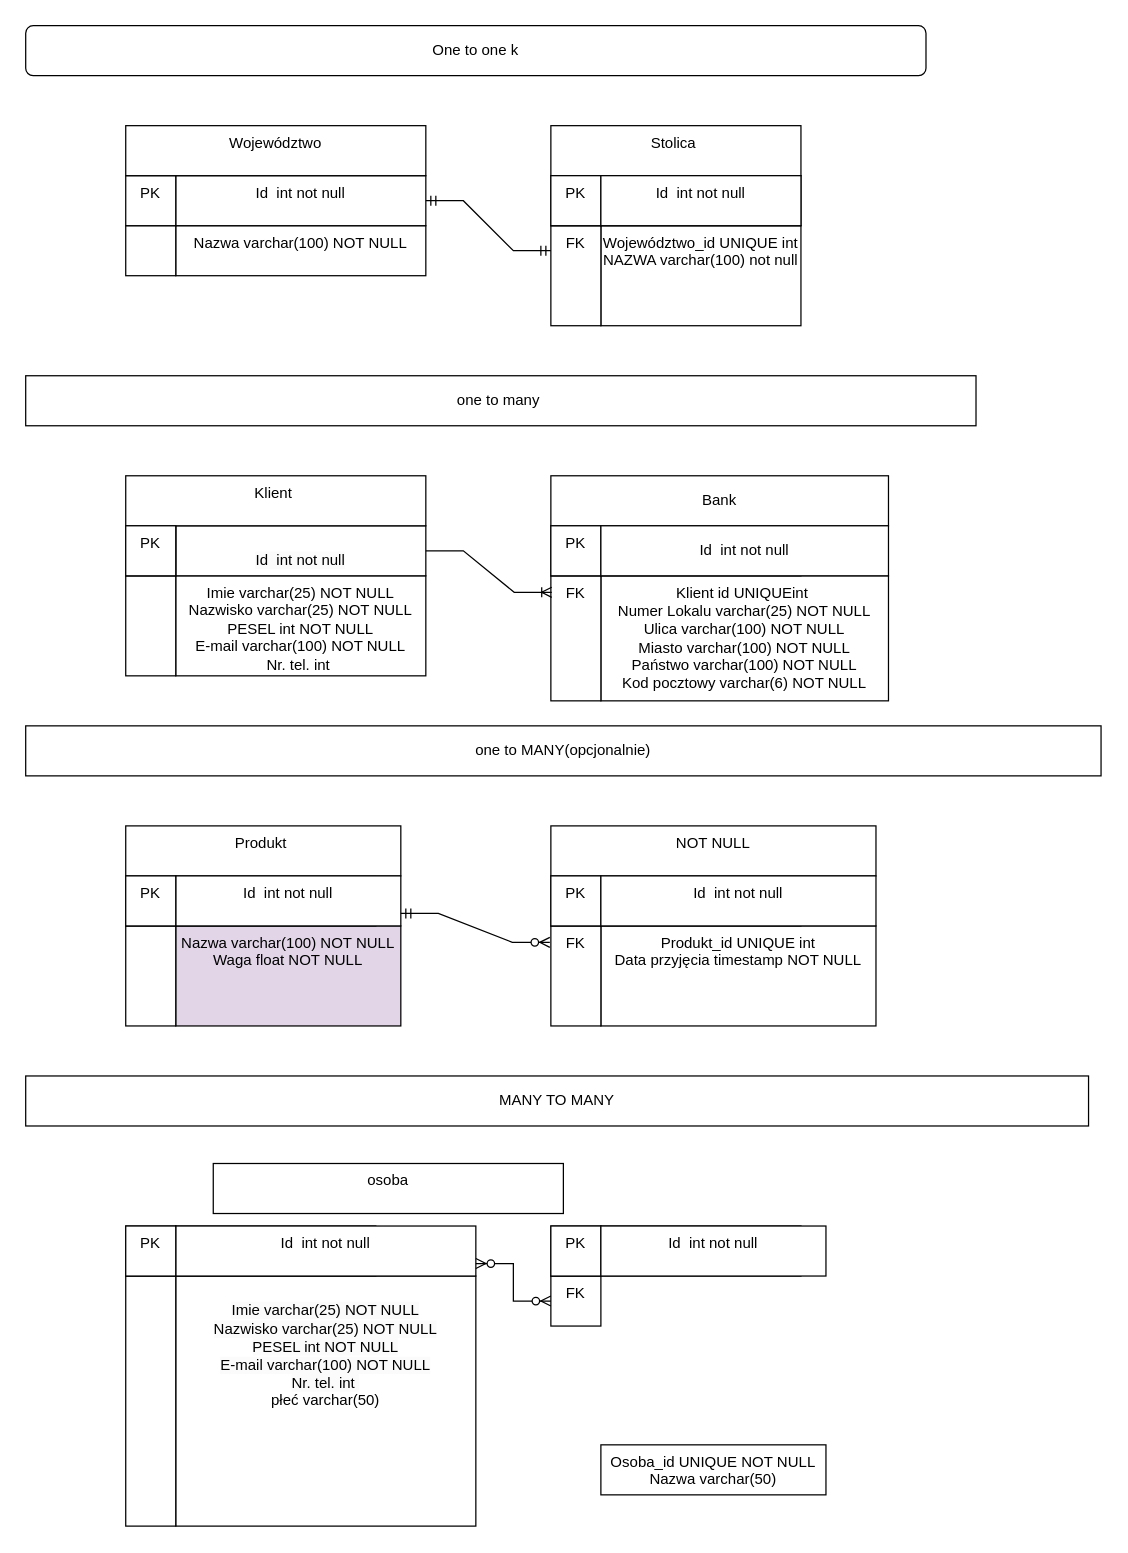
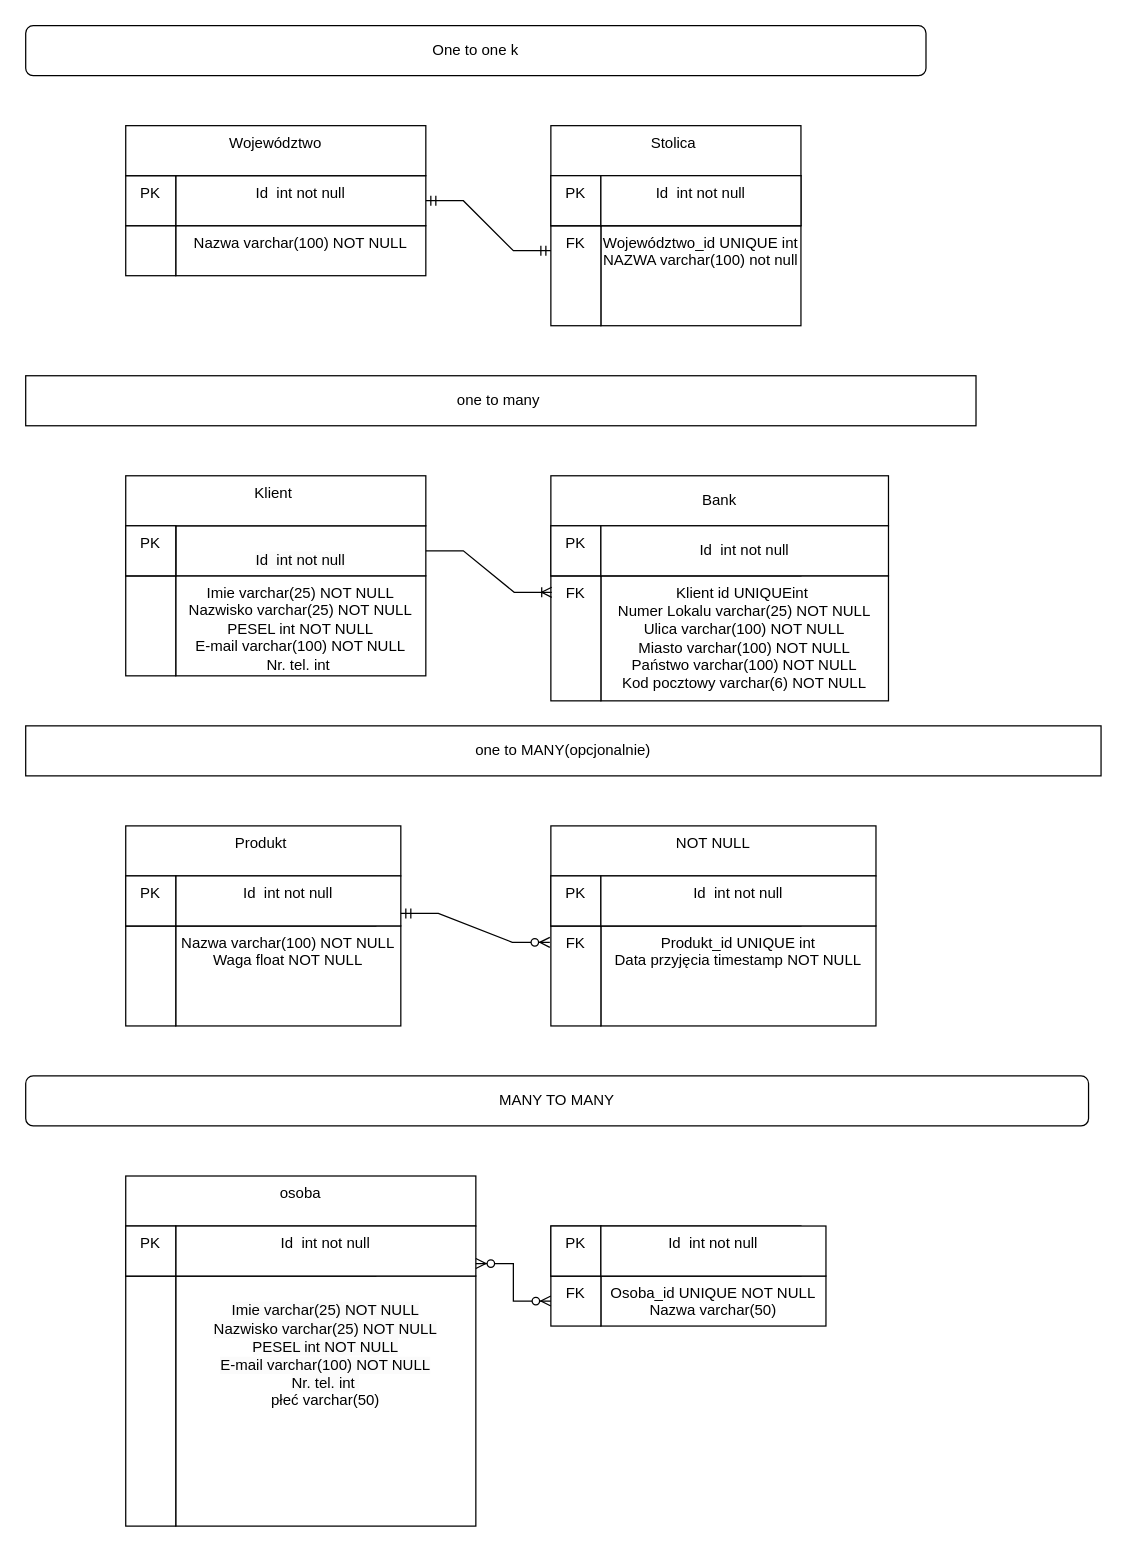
node "Nazwa varchar(100) NOT NULL Waga float NOT NULL": fillcolor #e1d5e7 -> #ffffff
node "MANY TO MANY": shape rectangle -> rounded rectangle
node "osoba": moved (388, 1188) -> (301, 1201)
node "Osoba_id UNIQUE NOT NULL Nazwa varchar(50)": moved (713, 1469) -> (713, 1301)
